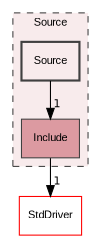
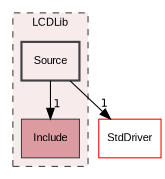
cluster "Source": label "Source" -> "LCDLib"
edge "Include" -> "StdDriver": now "Source" -> "StdDriver"
